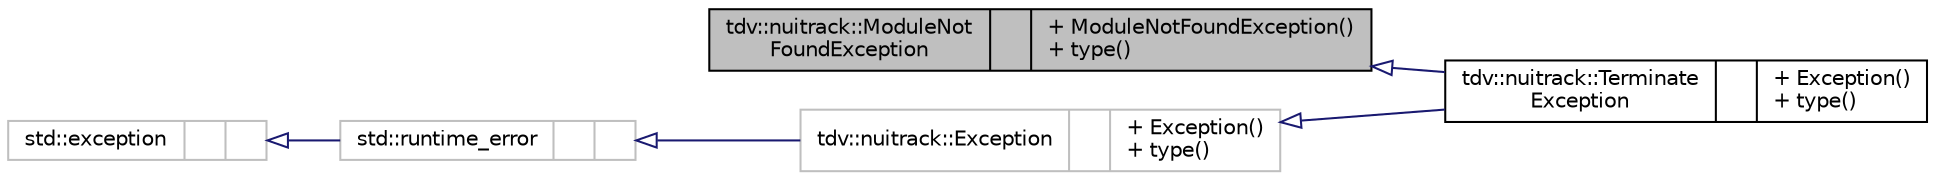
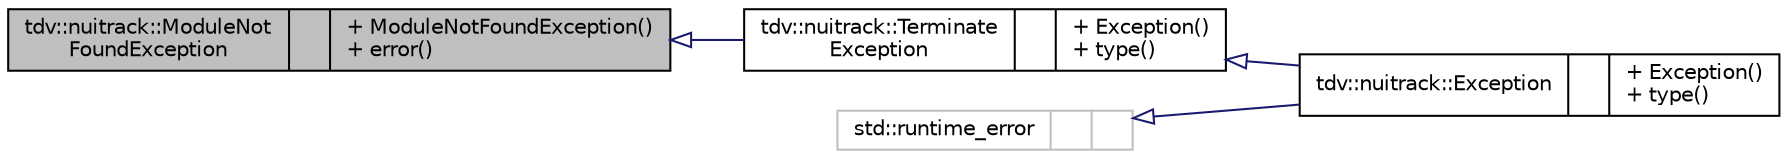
node "tdv::nuitrack::ModuleNot": text "+ type()" -> "+ error()"
edge "tdv::nuitrack::Terminate" -> "tdv::nuitrack::Exception": reversed
node "std::exception": removed
node "tdv::nuitrack::Exception": color grey75 -> black
